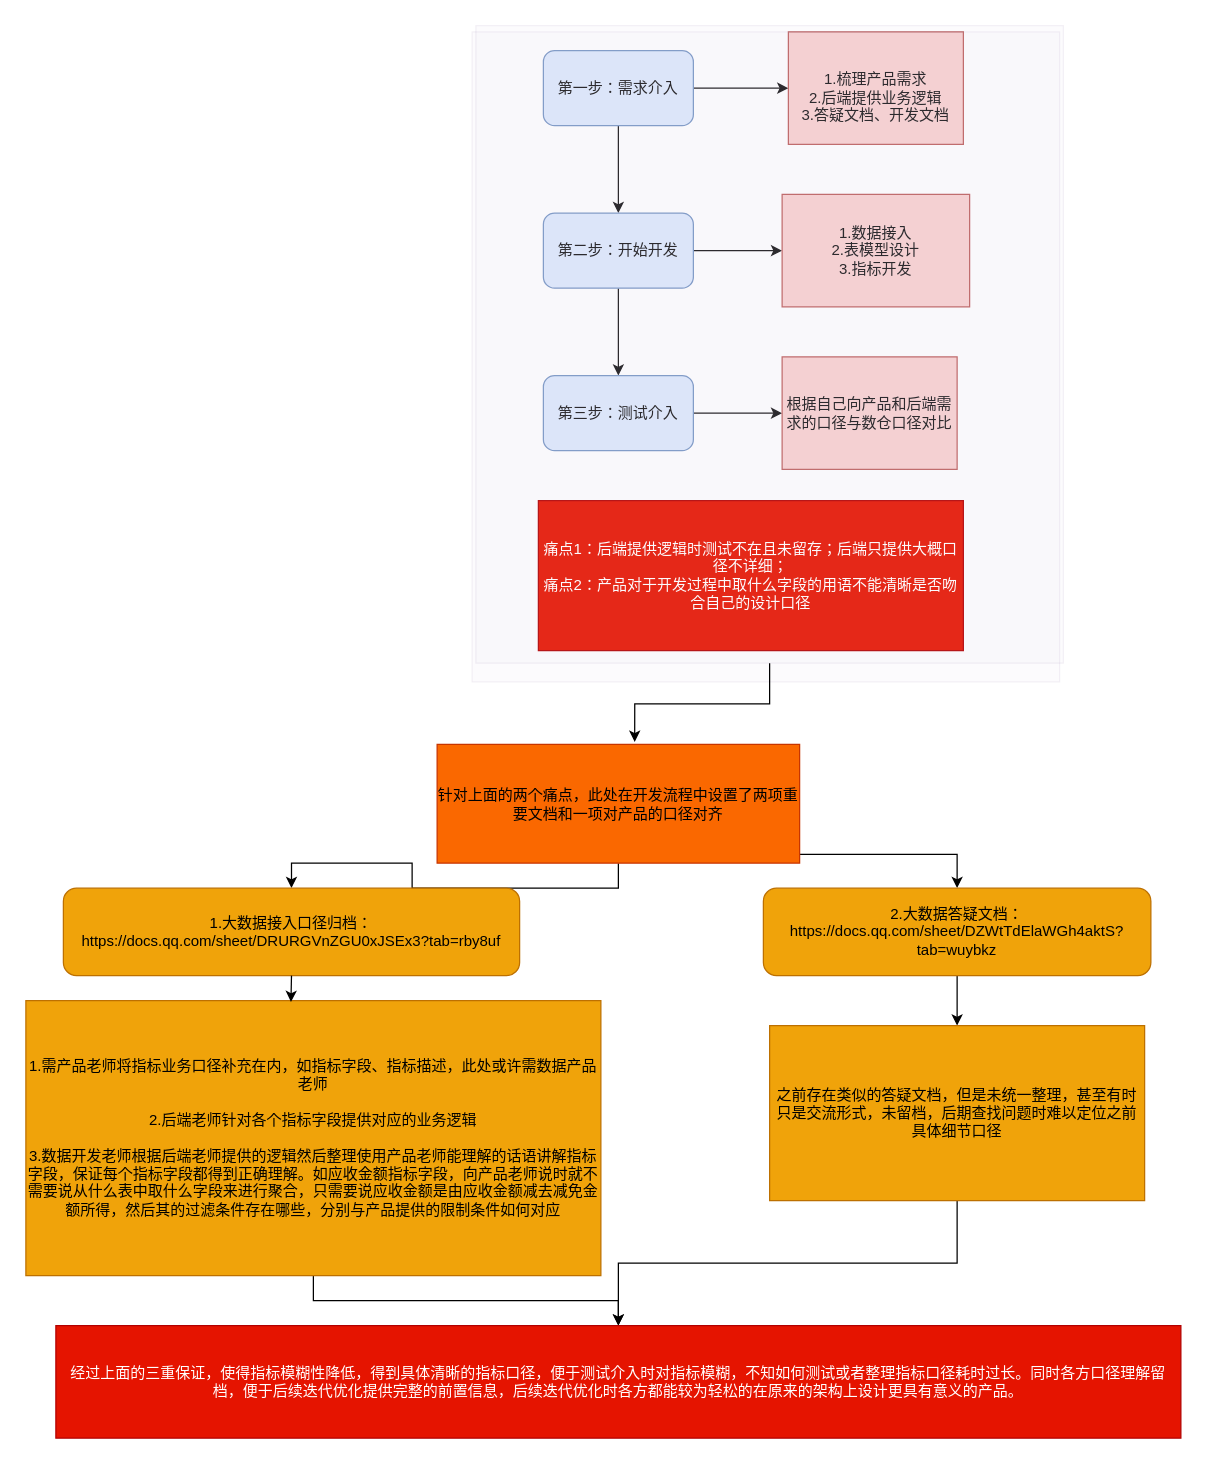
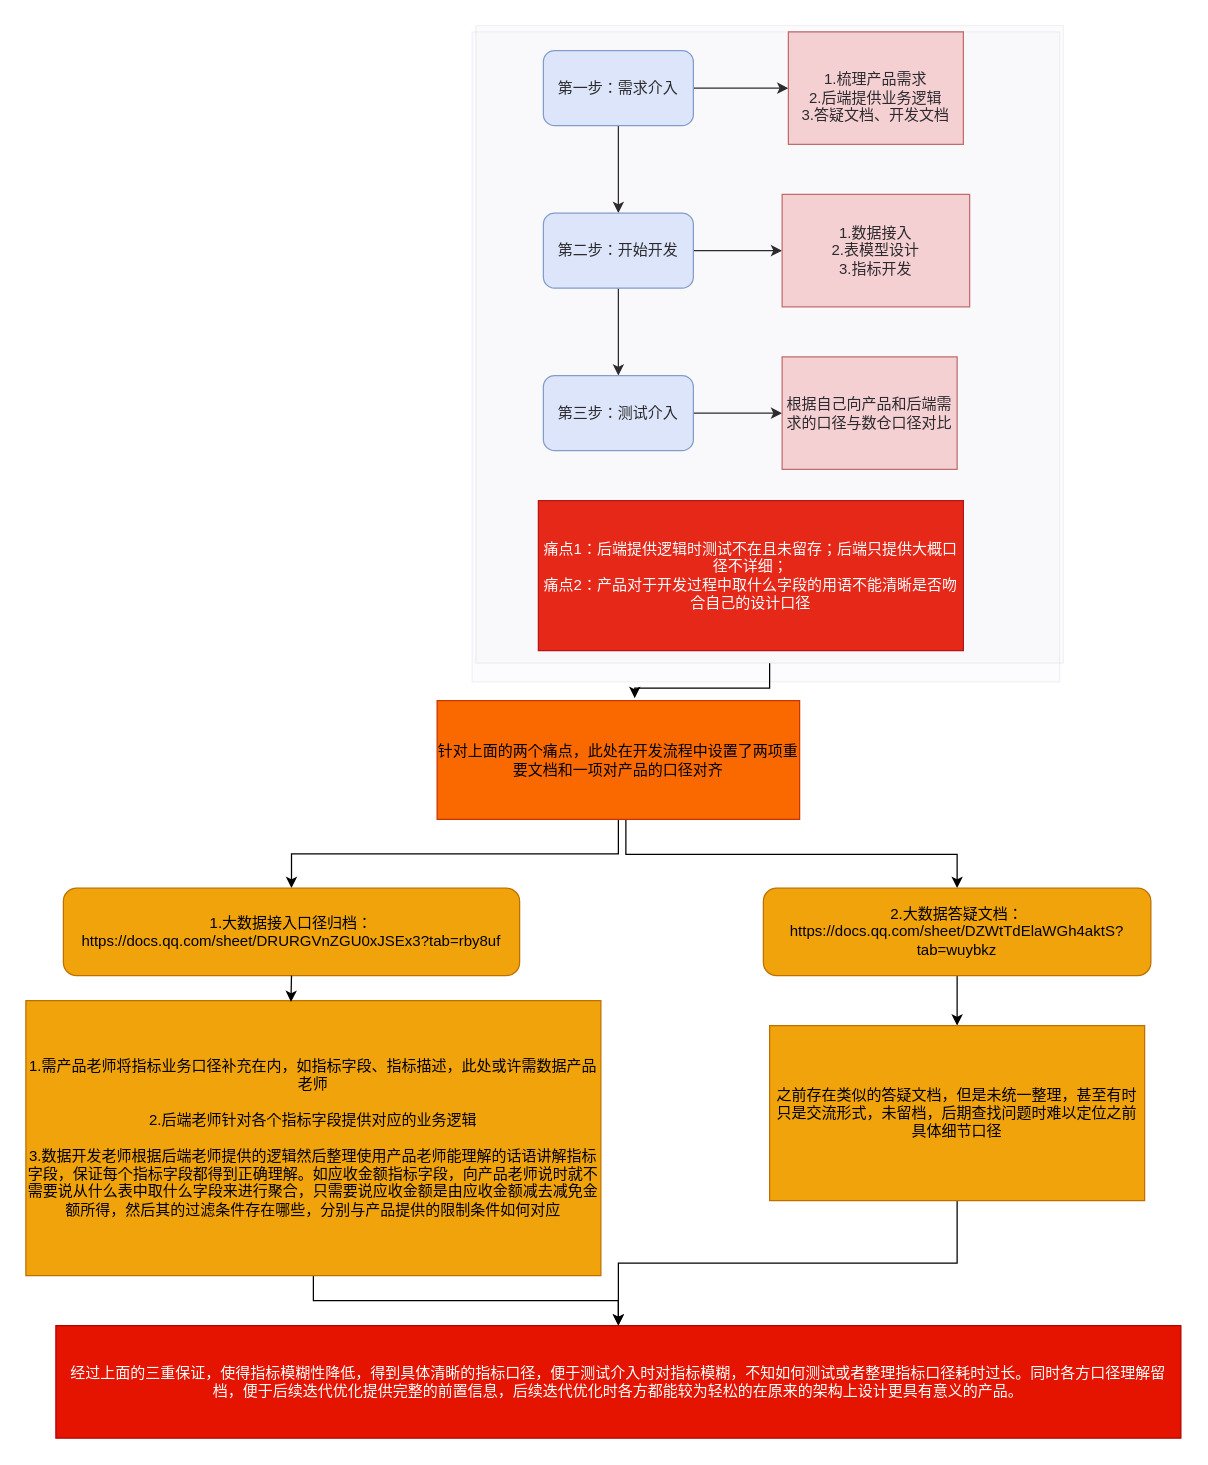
node "针对上面的两个痛点，此处在开发流程中设置了两项重要文档和一项对产品的口径对齐": moved (618, 804) -> (618, 760)
